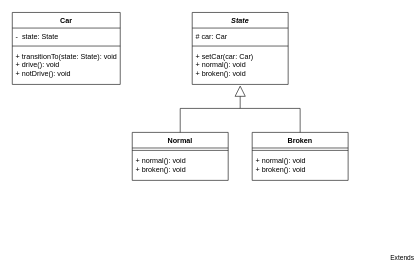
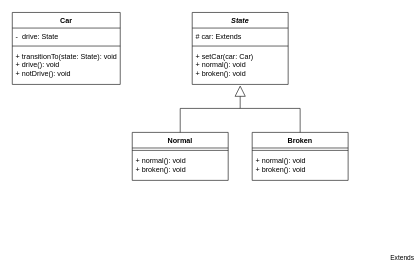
node "- state: State": label "- state: State" -> "- drive: State"
node "# car: Car": label "# car: Car" -> "# car: Extends"
